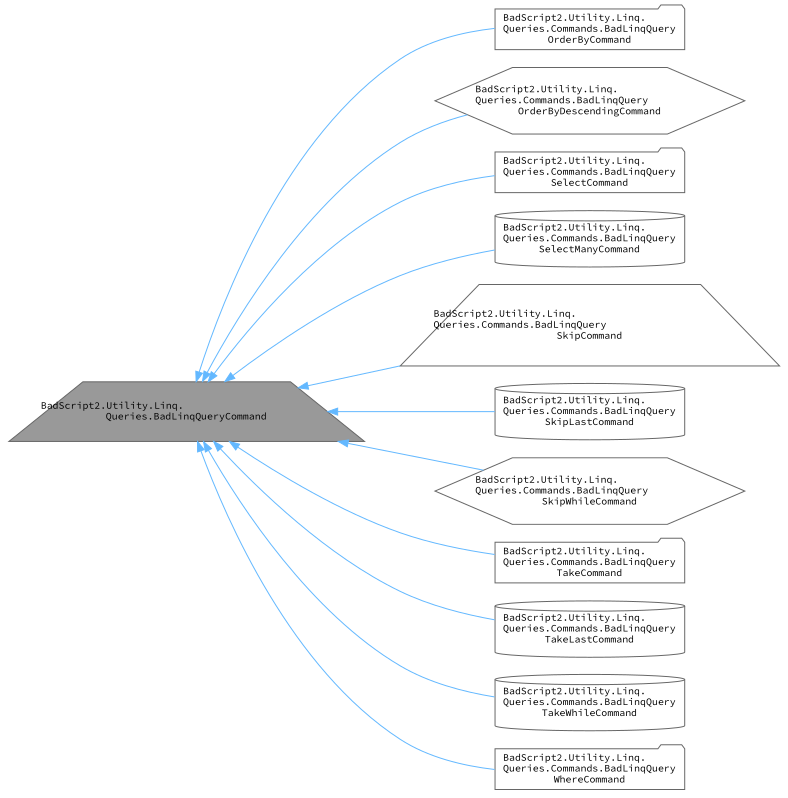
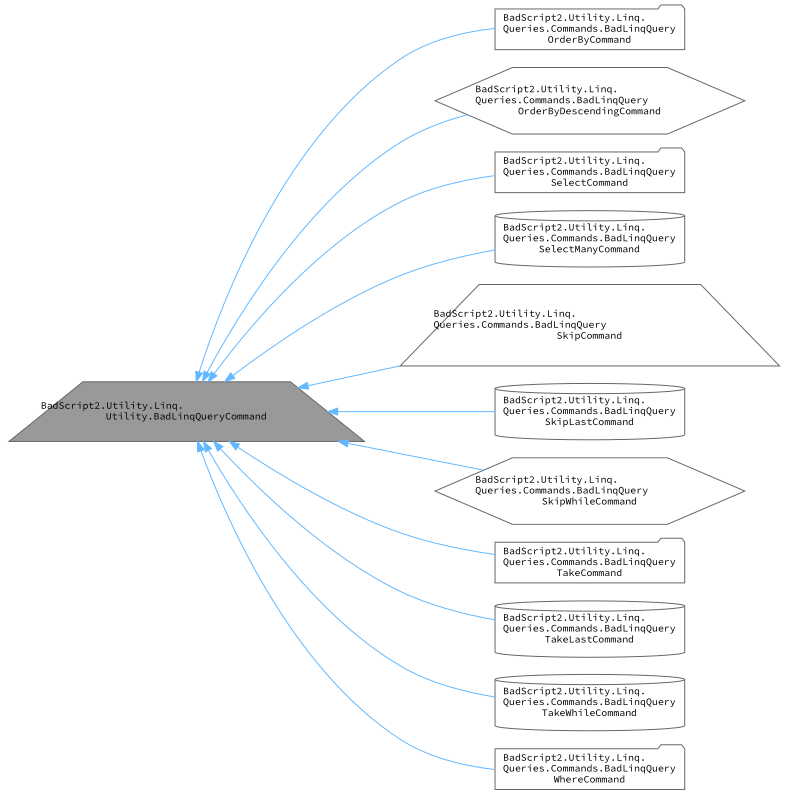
node "BadScript2.Utility.Linq. Queries.BadLinqQueryCommand": label "BadScript2.Utility.Linq. Queries.BadLinqQueryCommand" -> "BadScript2.Utility.Linq. Utility.BadLinqQueryCommand"
